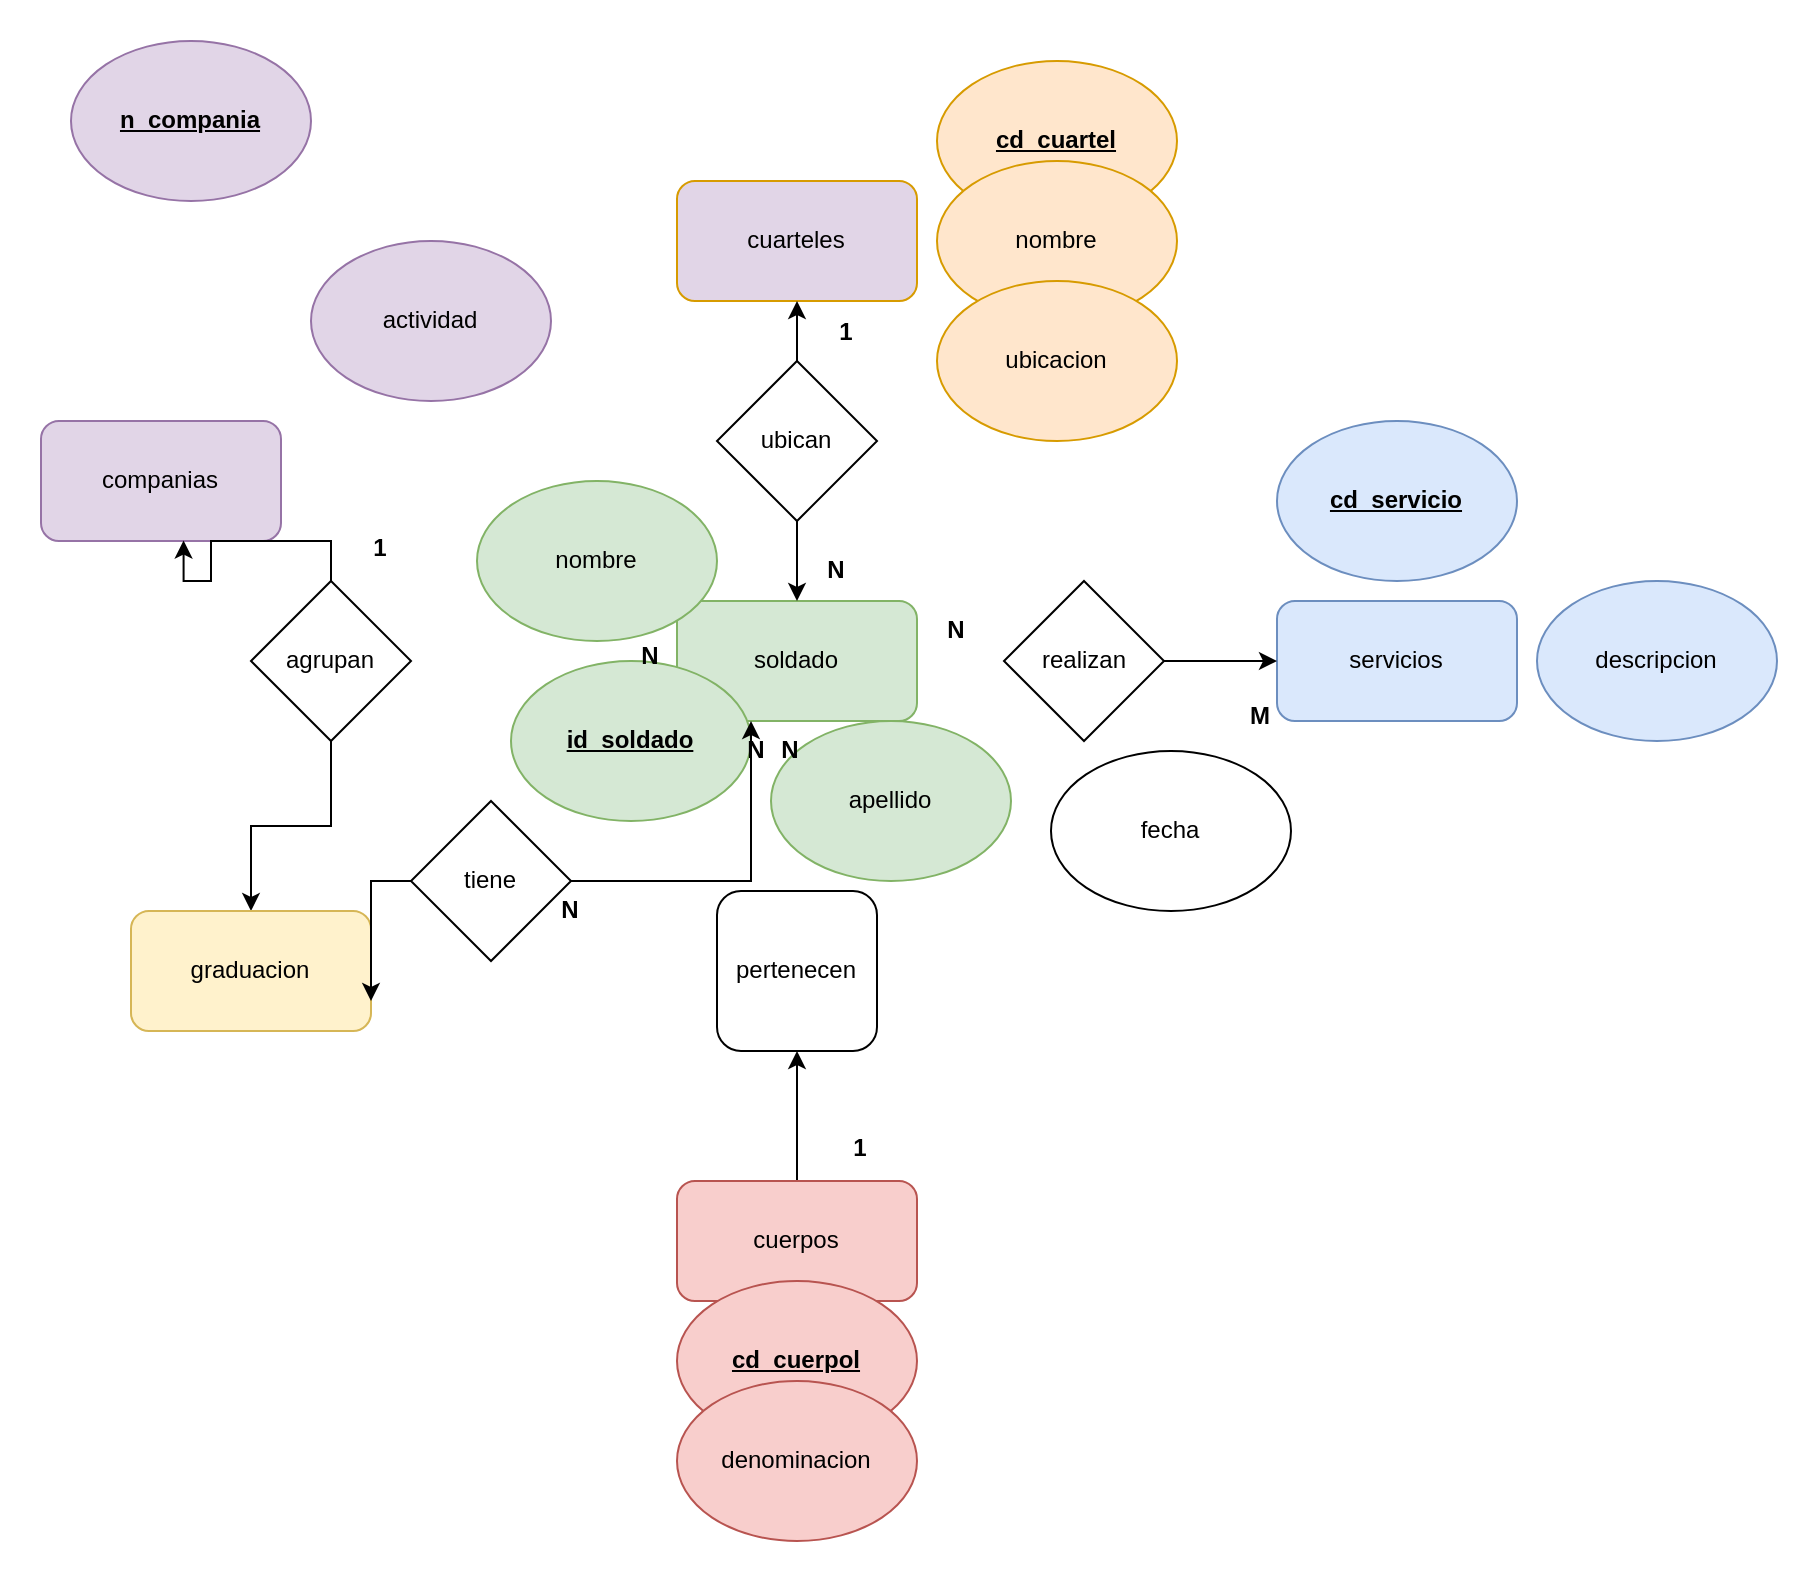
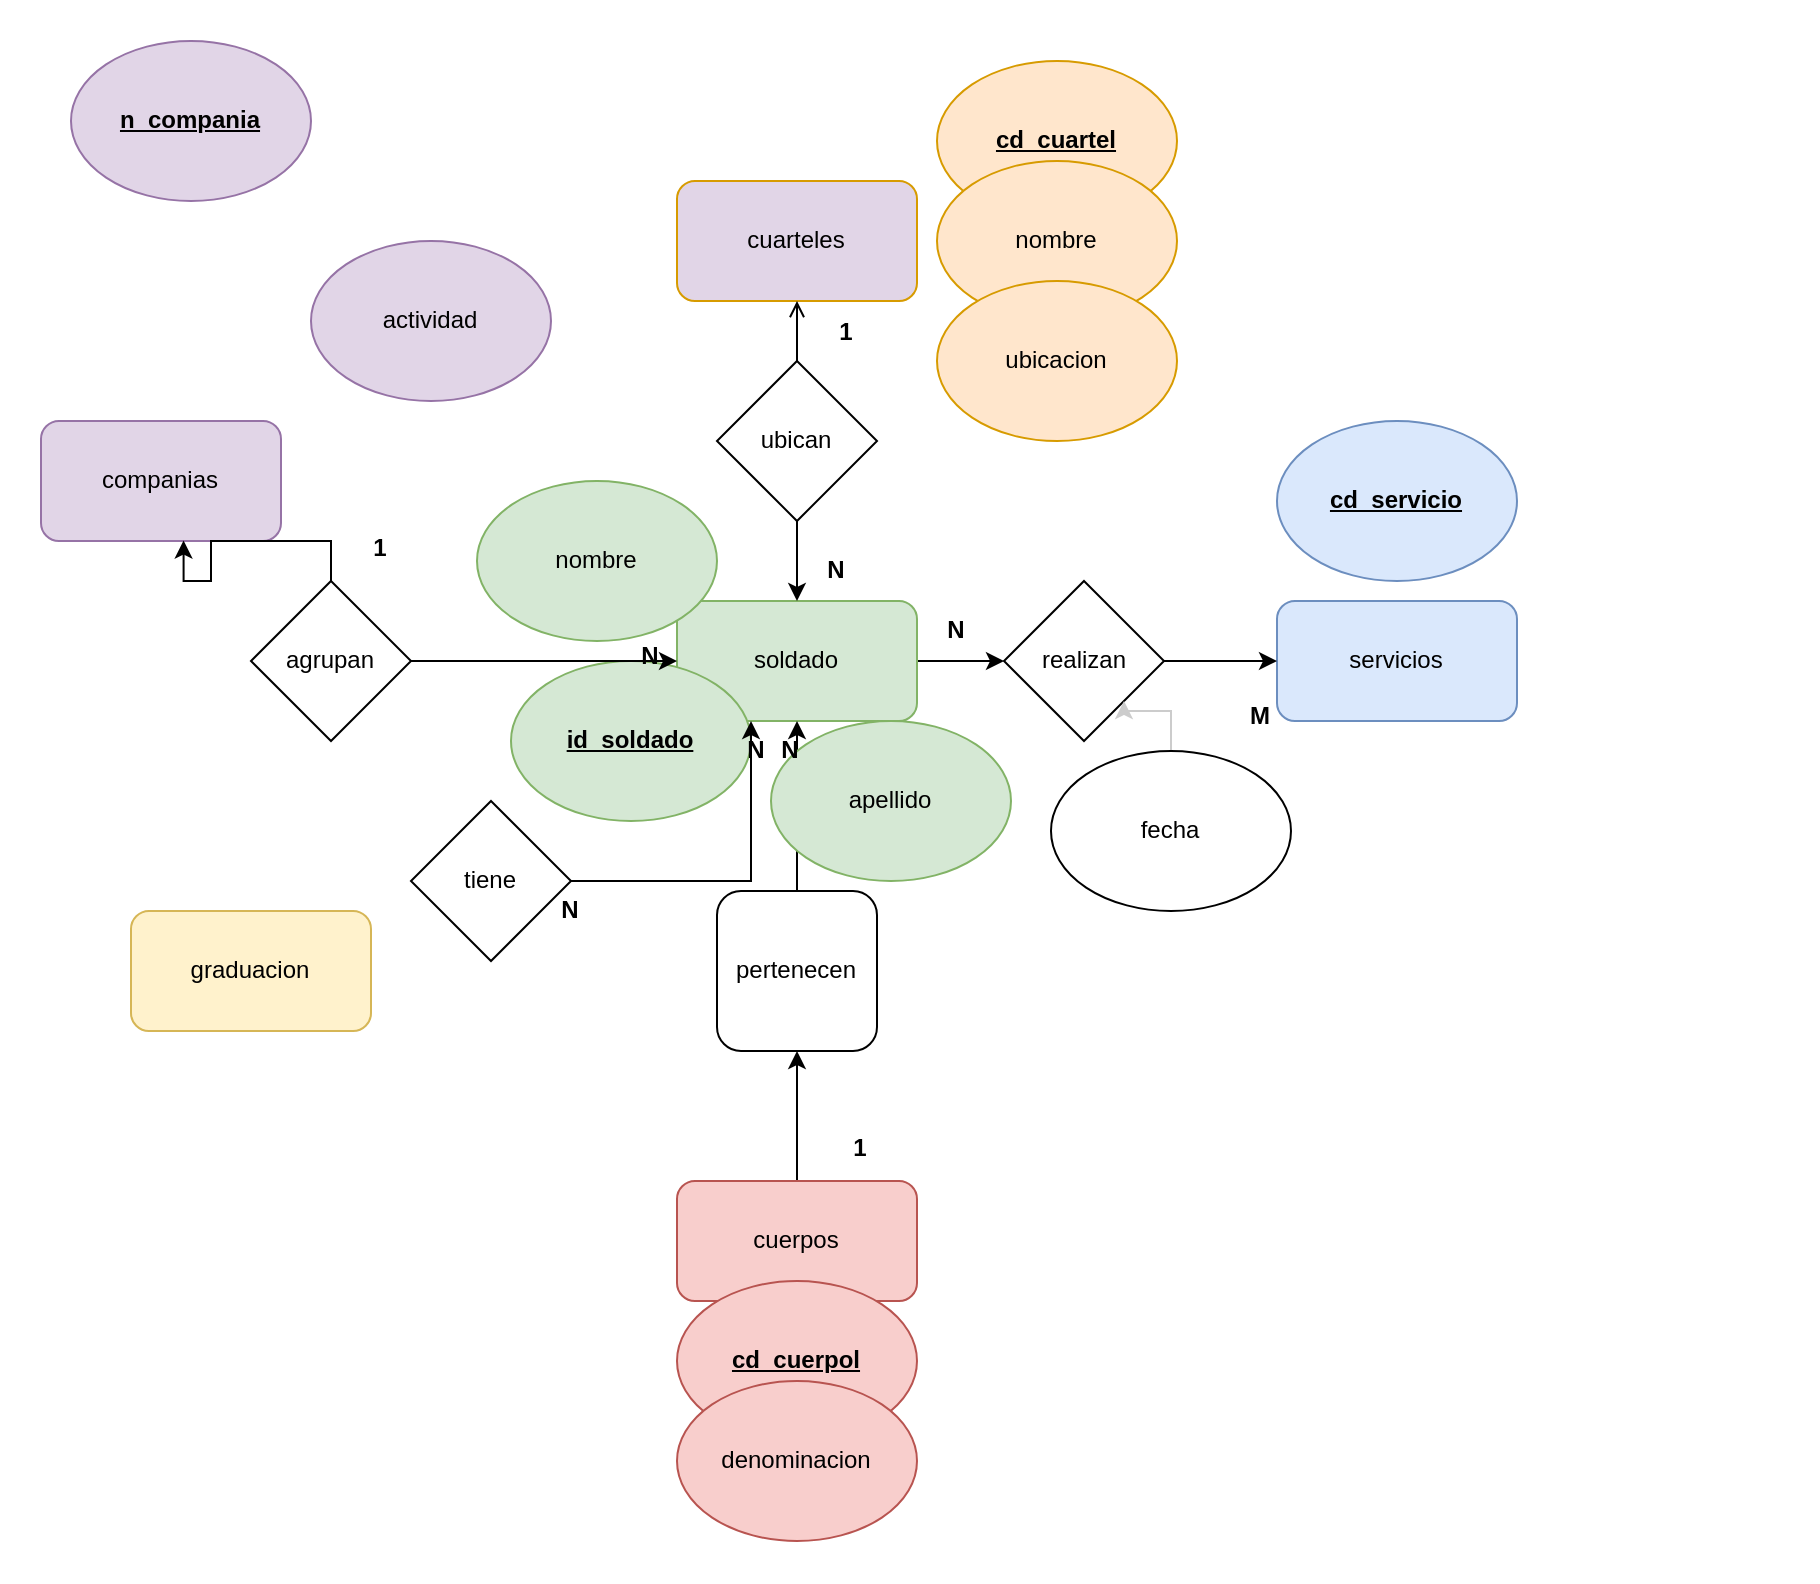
edge "ubican" -> "cuarteles": arrowhead classic -> open
edge "soldado" -> "realizan": added
node "descripcion": removed
edge "fecha" -> "realizan": added
edge "agrupan" -> "graduacion": now "agrupan" -> "soldado"
edge "pertenecen" -> "soldado": added
edge "tiene" -> "graduacion": removed
